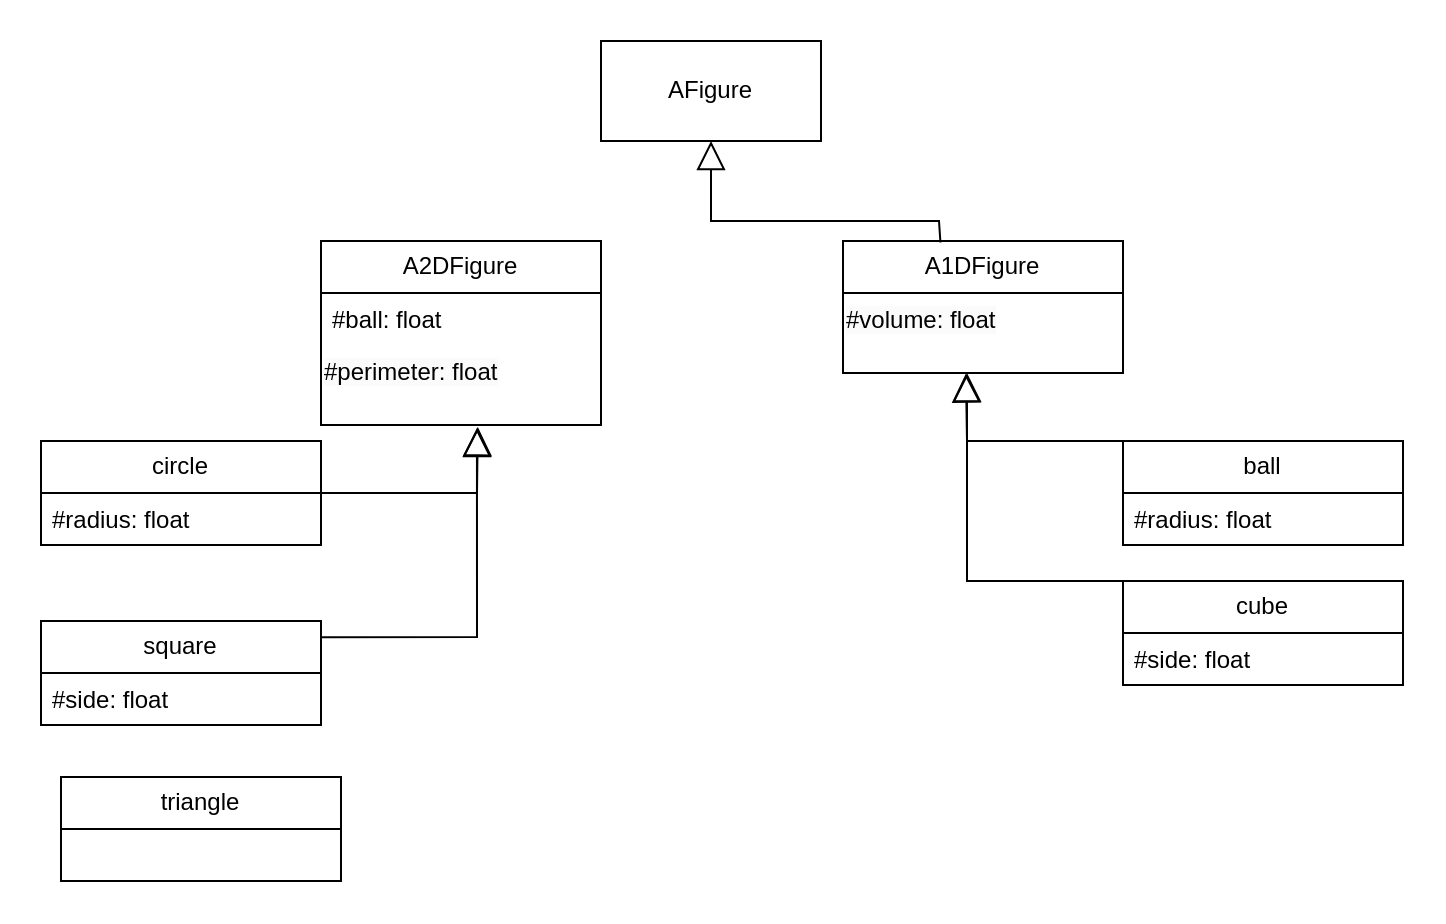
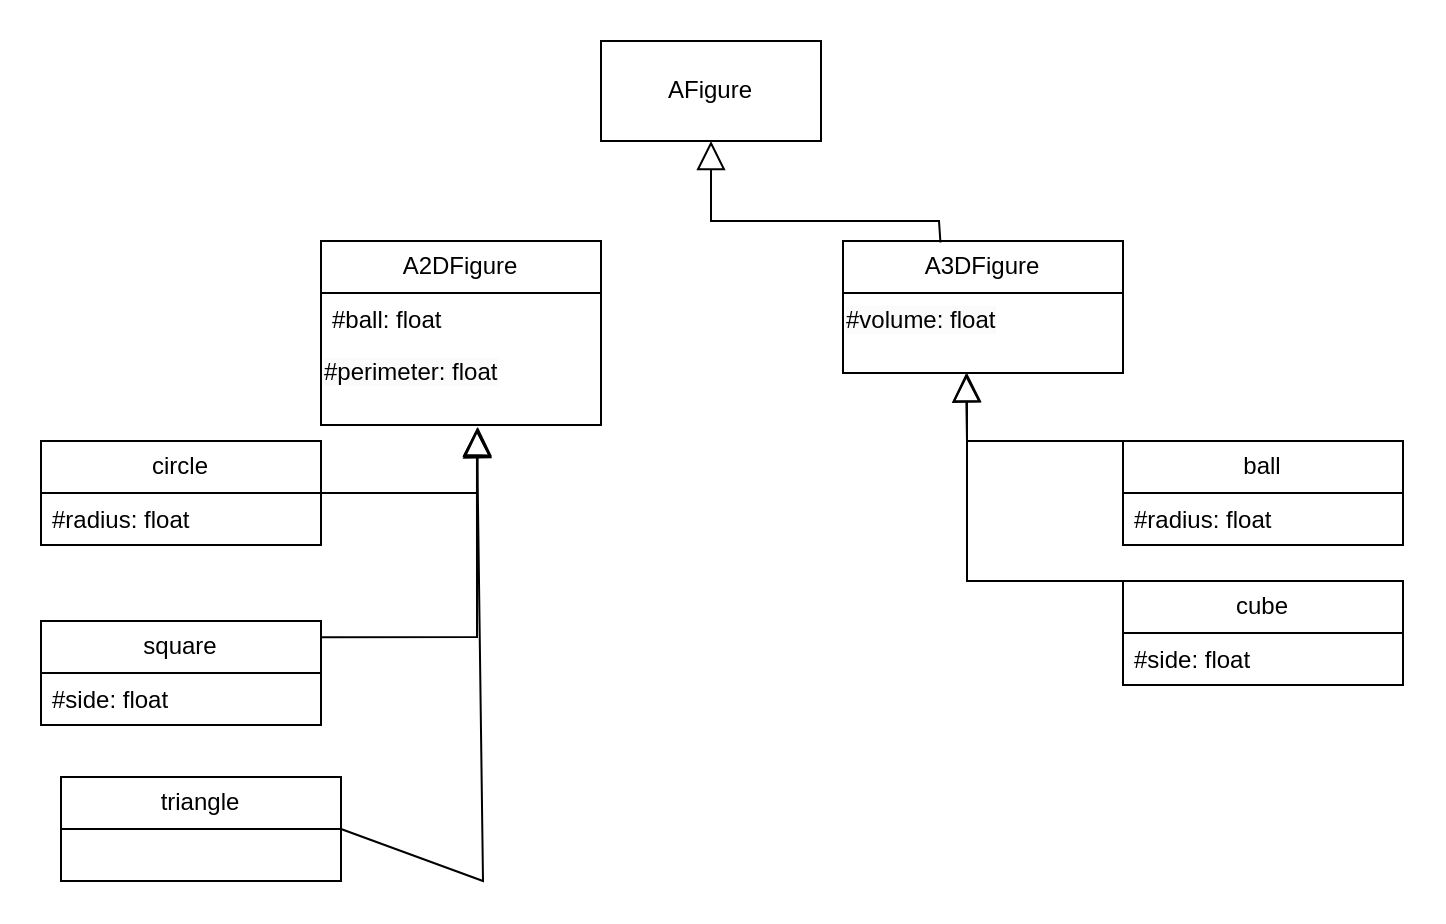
node "A1DFigure": label "A1DFigure" -> "A3DFigure"
edge "triangle" -> "#perimeter: float": added
